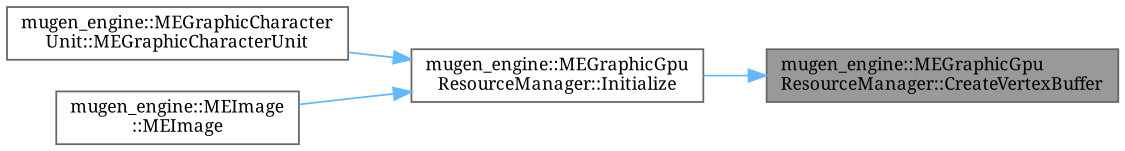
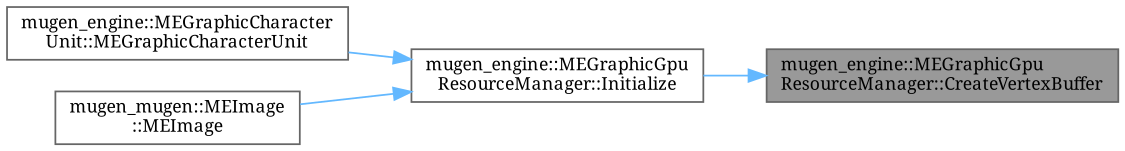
node "mugen_engine::MEImage ::MEImage": label "mugen_engine::MEImage ::MEImage" -> "mugen_mugen::MEImage ::MEImage"
